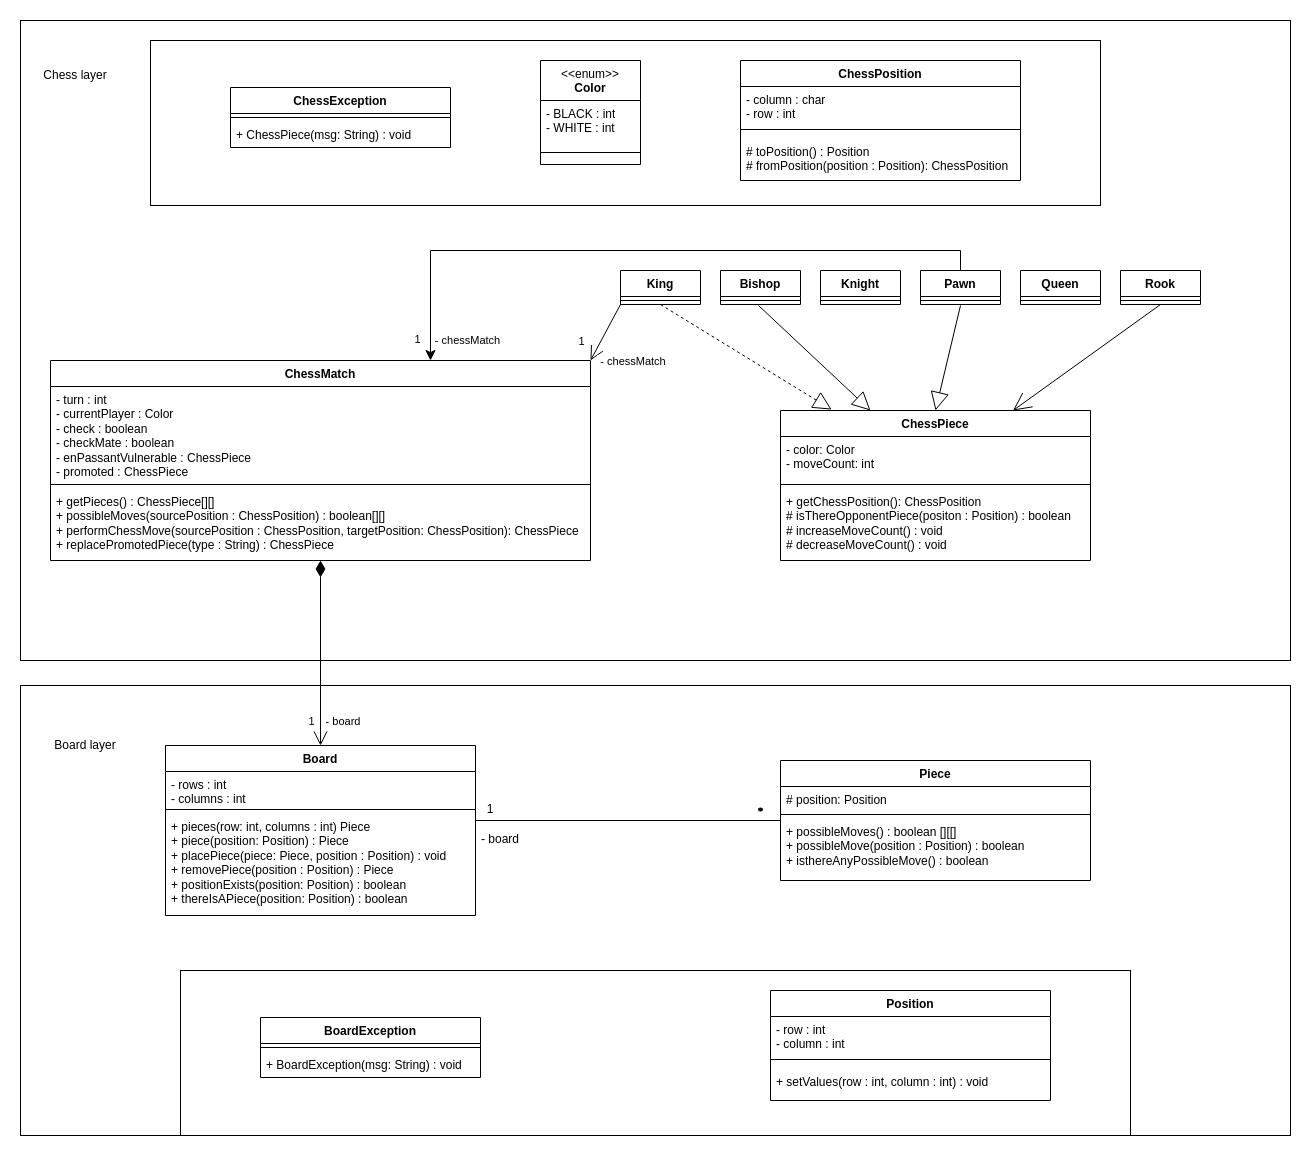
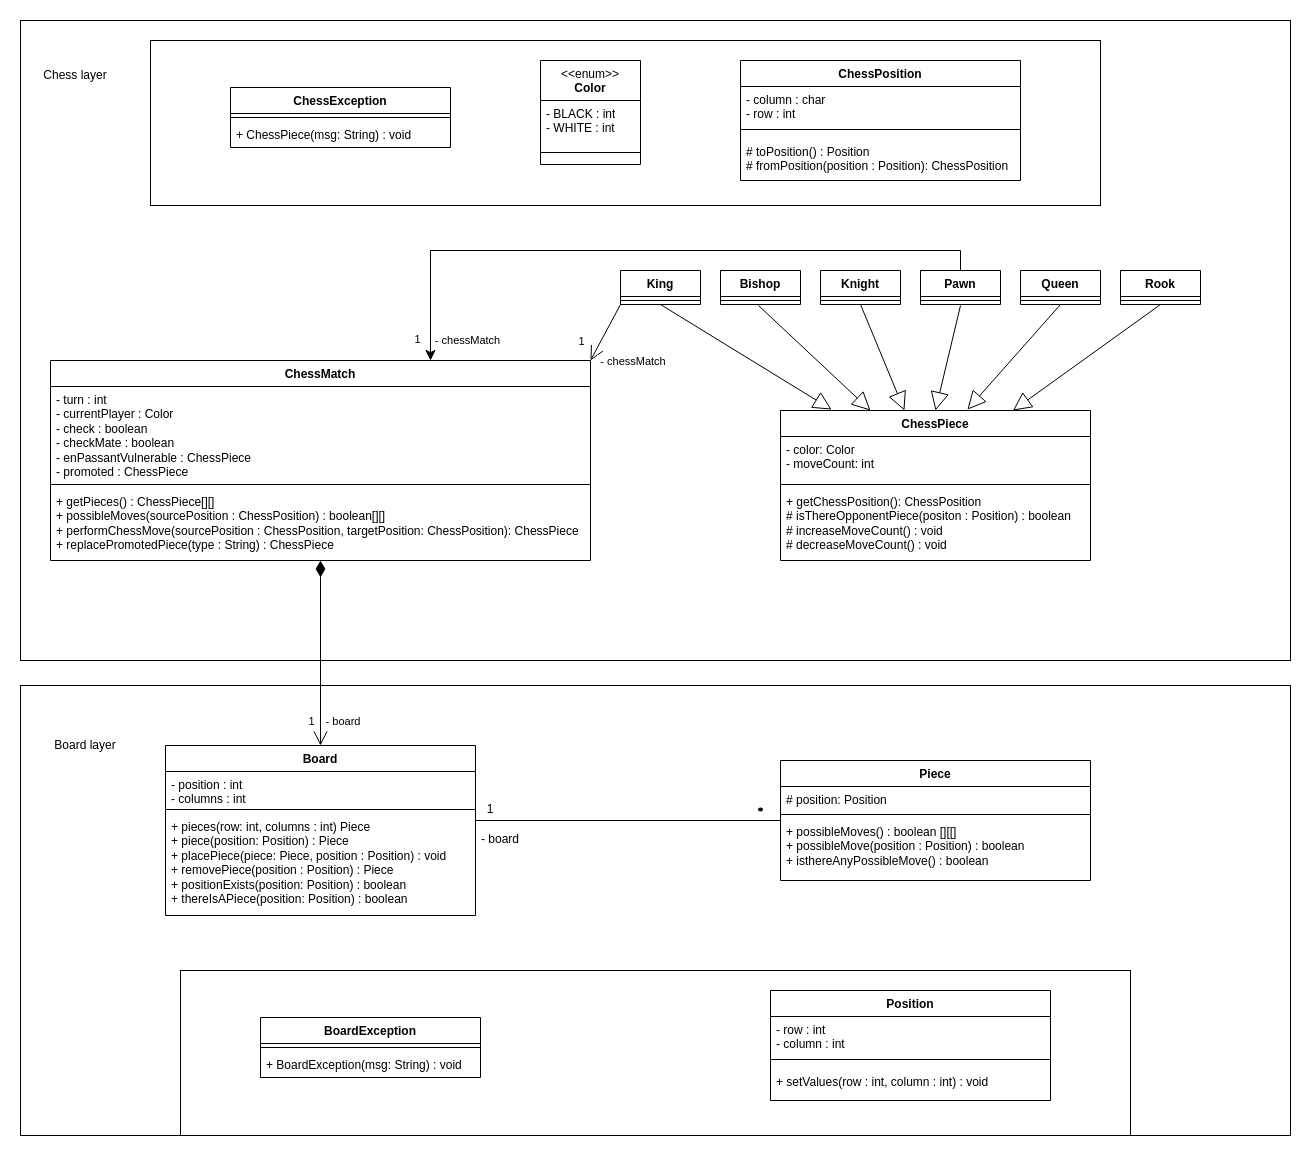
edge "Knight" -> "ChessPiece": added
edge "Queen" -> "ChessPiece": added
edge "King" -> "ChessPiece": style dashed -> solid
edge "Rook" -> "ChessPiece": arrowhead open -> block
node "- rows : int - columns : int": label "- rows : int - columns : int" -> "- position : int - columns : int"
